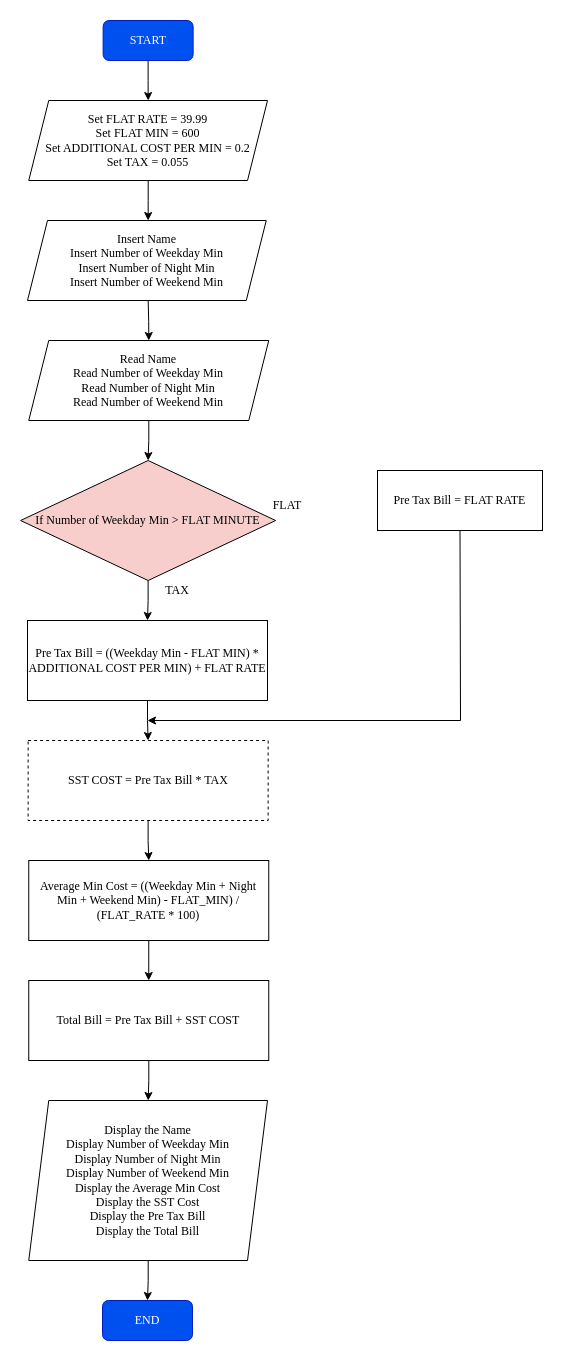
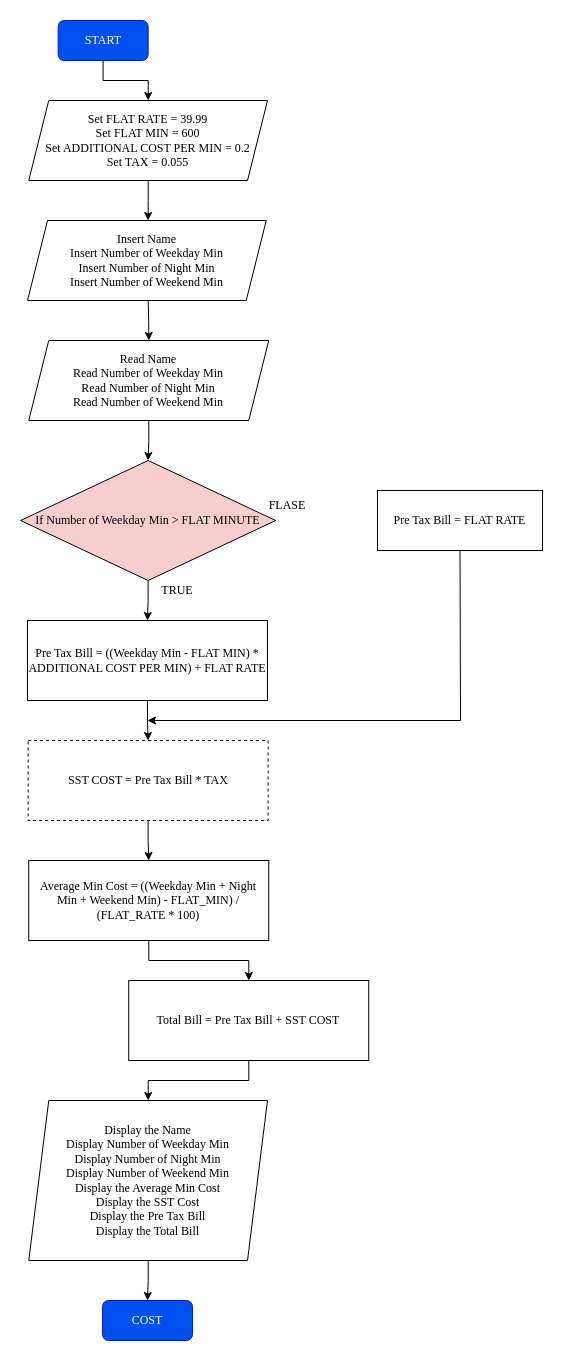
node "START": moved (148, 41) -> (103, 41)
node "Pre Tax Bill = FLAT RATE": moved (460, 501) -> (460, 521)
node "FLAT": label "FLAT" -> "FLASE"
node "TAX": label "TAX" -> "TRUE"
node "Total Bill = Pre Tax Bill + SST COST": moved (149, 1021) -> (249, 1021)
node "END": label "END" -> "COST"
